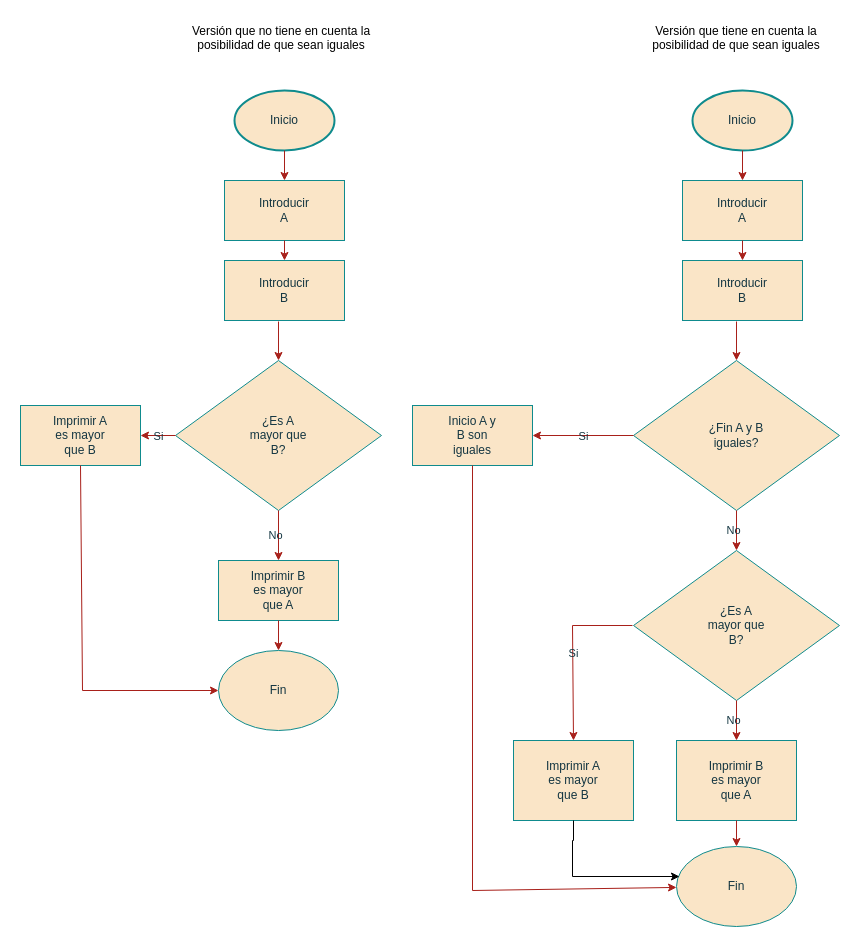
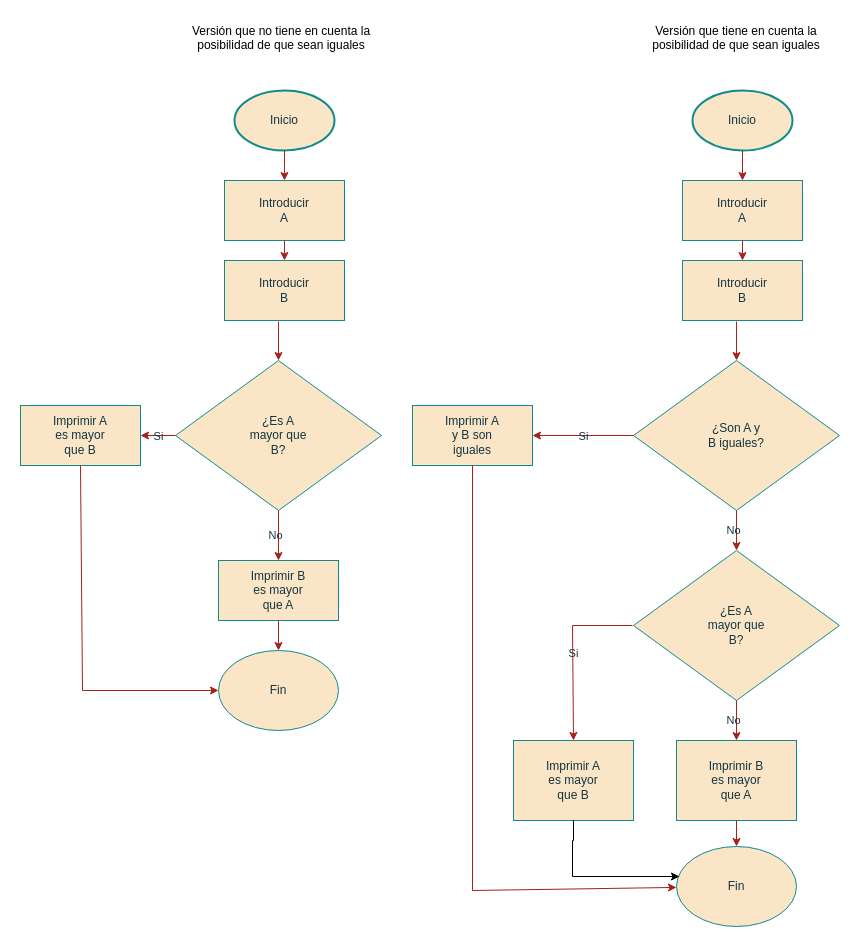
node "Inicio A y B son iguales": label "Inicio A y B son iguales" -> "Imprimir A y B son iguales"
node "¿Fin A y B iguales?": label "¿Fin A y B iguales?" -> "¿Son A y B iguales?"
